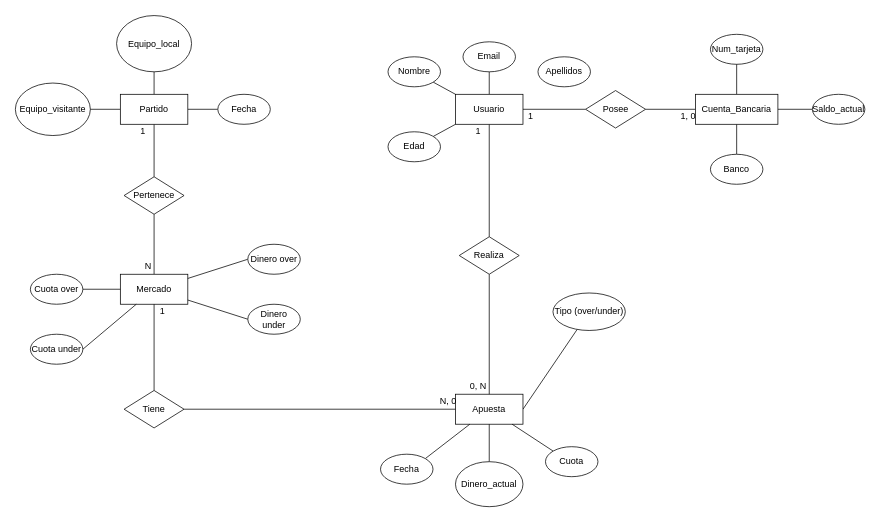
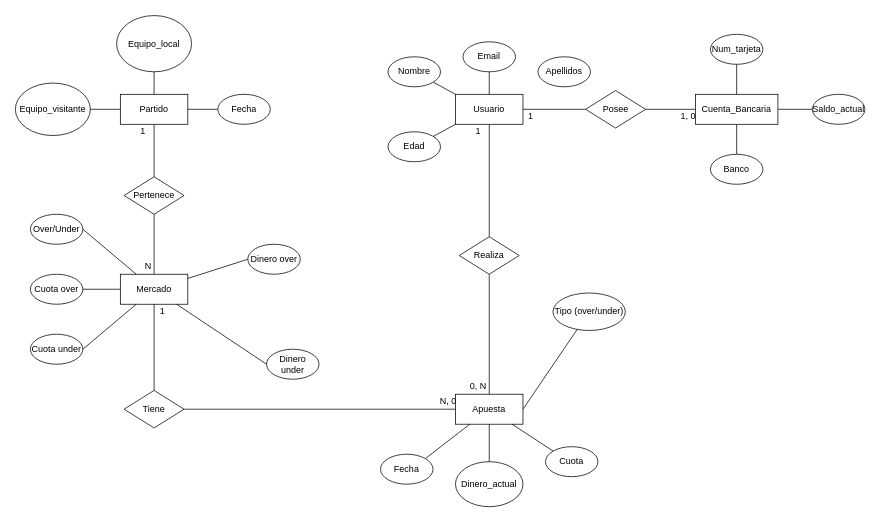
node "Over/Under": added
edge "Over/Under" -- "Mercado": added
node "Dinero under": moved (274, 319) -> (293, 364)
